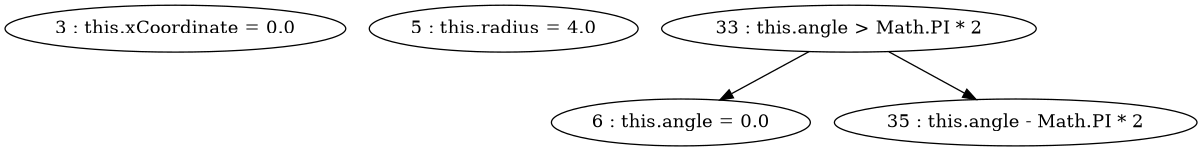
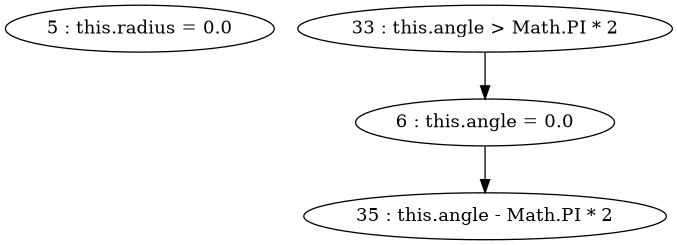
node "3 : this.xCoordinate = 0.0": removed
node "5 : this.radius = 4.0": label "5 : this.radius = 4.0" -> "5 : this.radius = 0.0"
edge "33 : this.angle > Math.PI * 2" -> "35 : this.angle - Math.PI * 2": now "6 : this.angle = 0.0" -> "35 : this.angle - Math.PI * 2"
